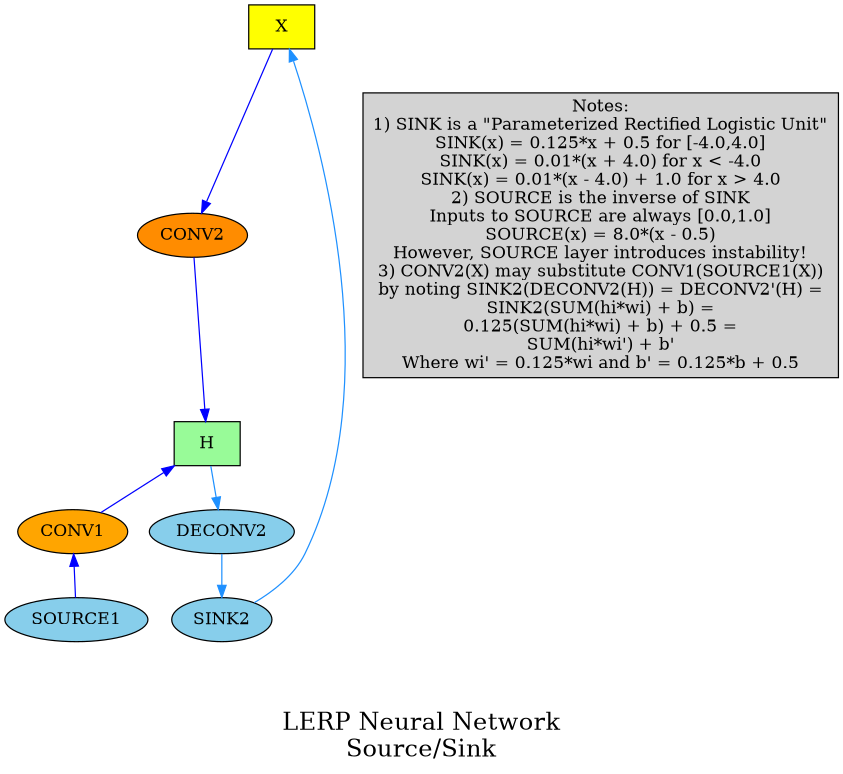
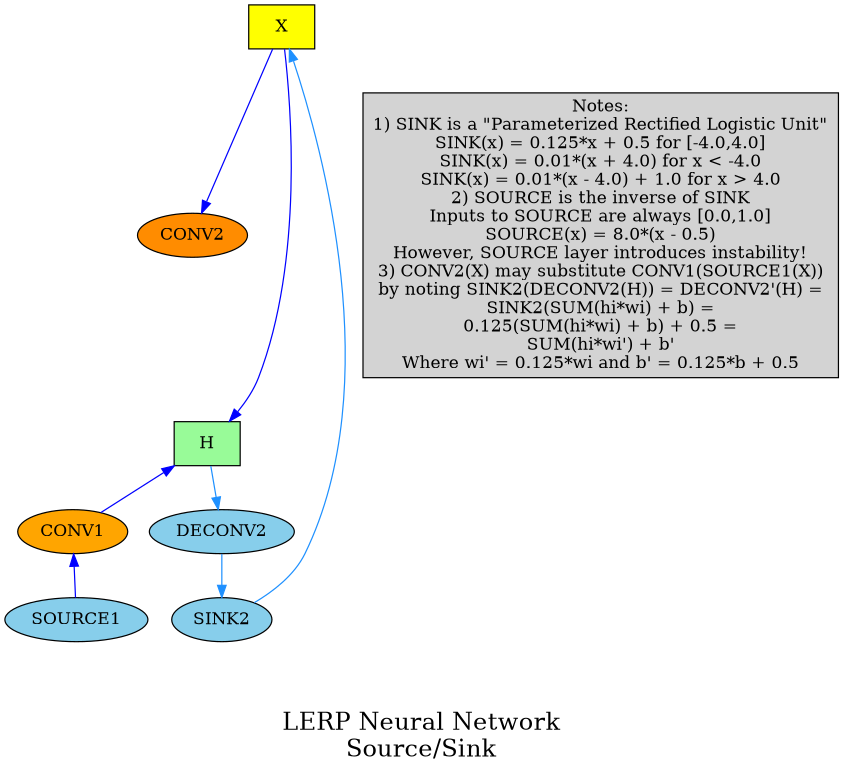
edge "CONV2" -> "H": now "X" -> "H"
